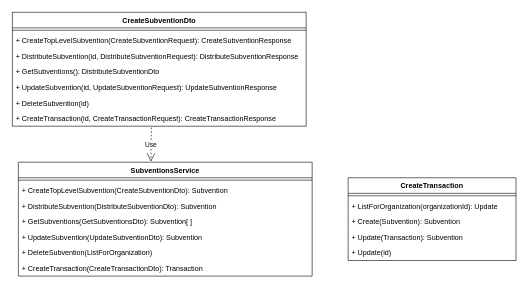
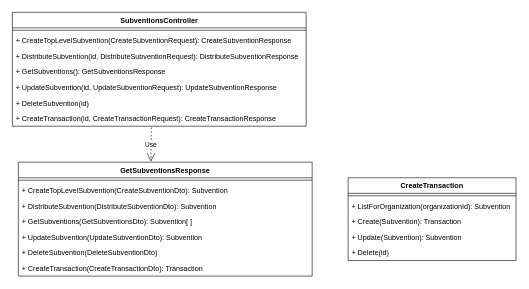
node "CreateSubventionDto": label "CreateSubventionDto" -> "SubventionsController"
node "+ GetSubventions(): DistributeSubventionDto": label "+ GetSubventions(): DistributeSubventionDto" -> "+ GetSubventions(): GetSubventionsResponse"
node "SubventionsService": label "SubventionsService" -> "GetSubventionsResponse"
node "+ ListForOrganization(organizationId): Update": label "+ ListForOrganization(organizationId): Update" -> "+ ListForOrganization(organizationId): Subvention"
node "+ Create(Subvention): Subvention": label "+ Create(Subvention): Subvention" -> "+ Create(Subvention): Transaction"
node "+ Update(Transaction): Subvention": label "+ Update(Transaction): Subvention" -> "+ Update(Subvention): Subvention"
node "+ DeleteSubvention(ListForOrganization)": label "+ DeleteSubvention(ListForOrganization)" -> "+ DeleteSubvention(DeleteSubventionDto)"
node "+ Update(id)": label "+ Update(id)" -> "+ Delete(id)"
